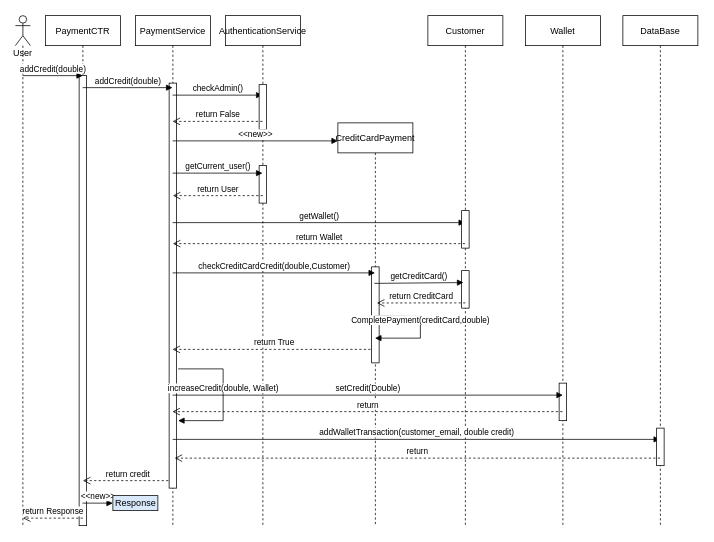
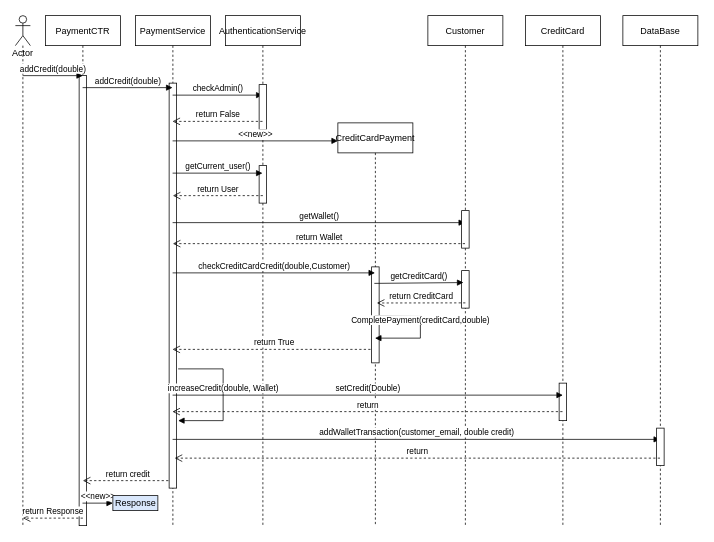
node "Wallet": label "Wallet" -> "CreditCard"
node "User": label "User" -> "Actor"
